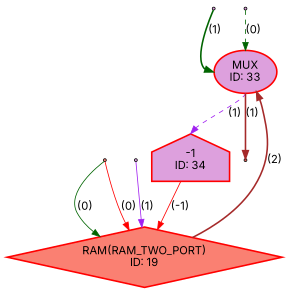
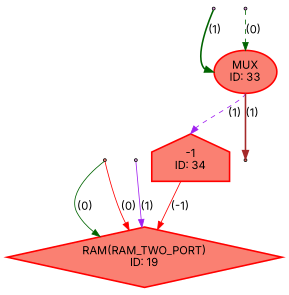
node "MUX ID: 33": fillcolor plum -> salmon
node "-1 ID: 34": fillcolor plum -> salmon
edge "RAM(RAM_TWO_PORT) ID: 19" -> "MUX ID: 33": removed, label "(2)"
